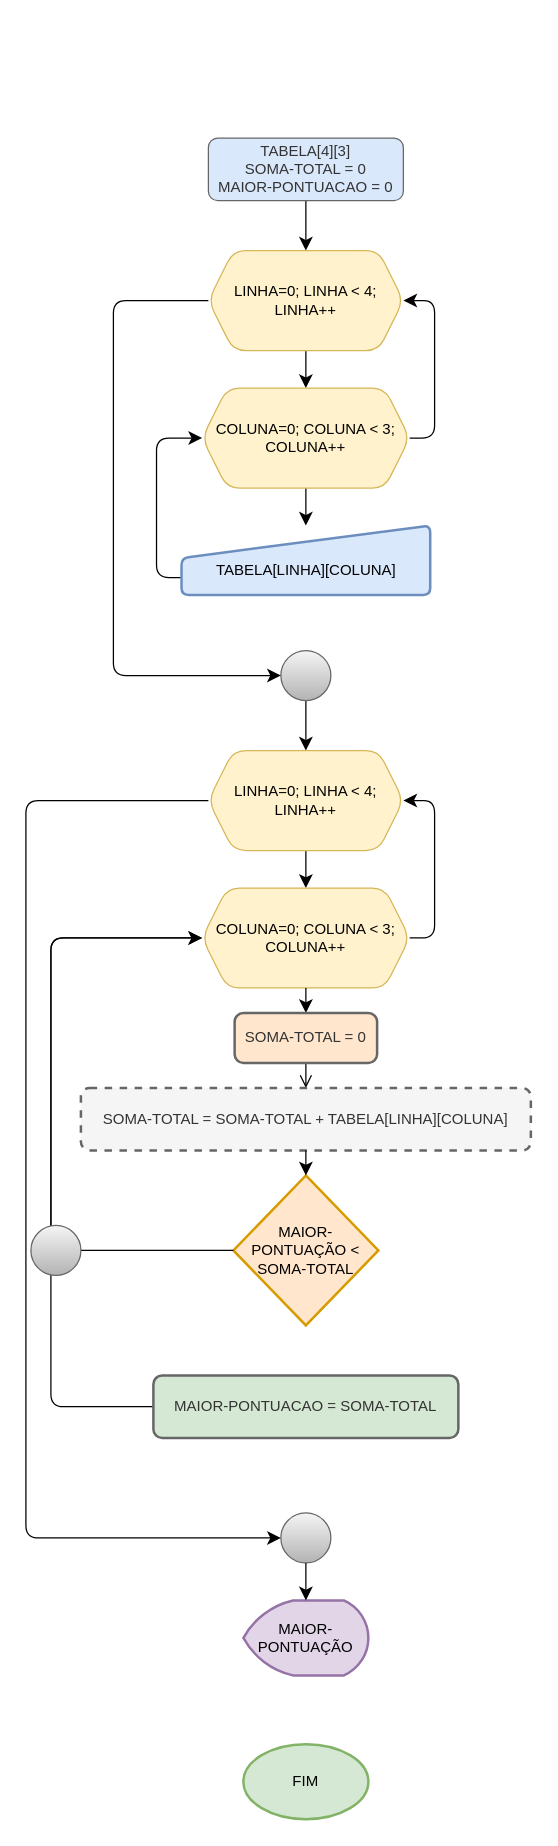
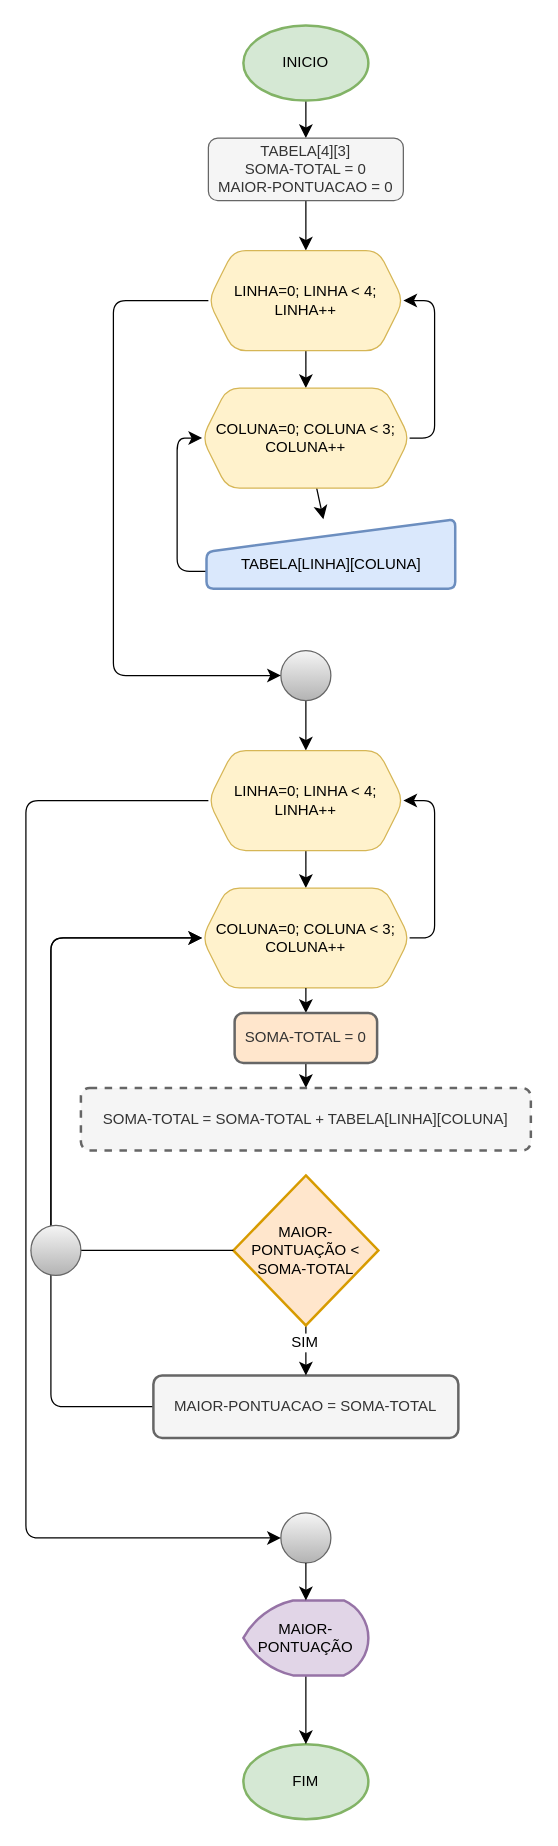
node "INICIO": added
edge "INICIO" -> "TABELA[4][3] SOMA-TOTAL = 0 MAIOR-PONTUACAO = 0": added
node "TABELA[4][3] SOMA-TOTAL = 0 MAIOR-PONTUACAO = 0": fillcolor #dae8fc -> #f5f5f5
node "TABELA[LINHA][COLUNA]": moved (306, 560) -> (331, 554)
edge "SOMA-TOTAL = 0" -> "SOMA-TOTAL = SOMA-TOTAL + TABELA[LINHA][COLUNA]": arrowhead open -> classic
edge "SOMA-TOTAL = SOMA-TOTAL + TABELA[LINHA][COLUNA]" -> "MAIOR-PONTUAÇÃO < SOMA-TOTAL": removed
edge "MAIOR-PONTUAÇÃO < SOMA-TOTAL" -> "MAIOR-PONTUACAO = SOMA-TOTAL": added, label "SIM"
node "MAIOR-PONTUACAO = SOMA-TOTAL": fillcolor #d5e8d4 -> #f5f5f5
edge "MAIOR-PONTUAÇÃO" -> "FIM": added
